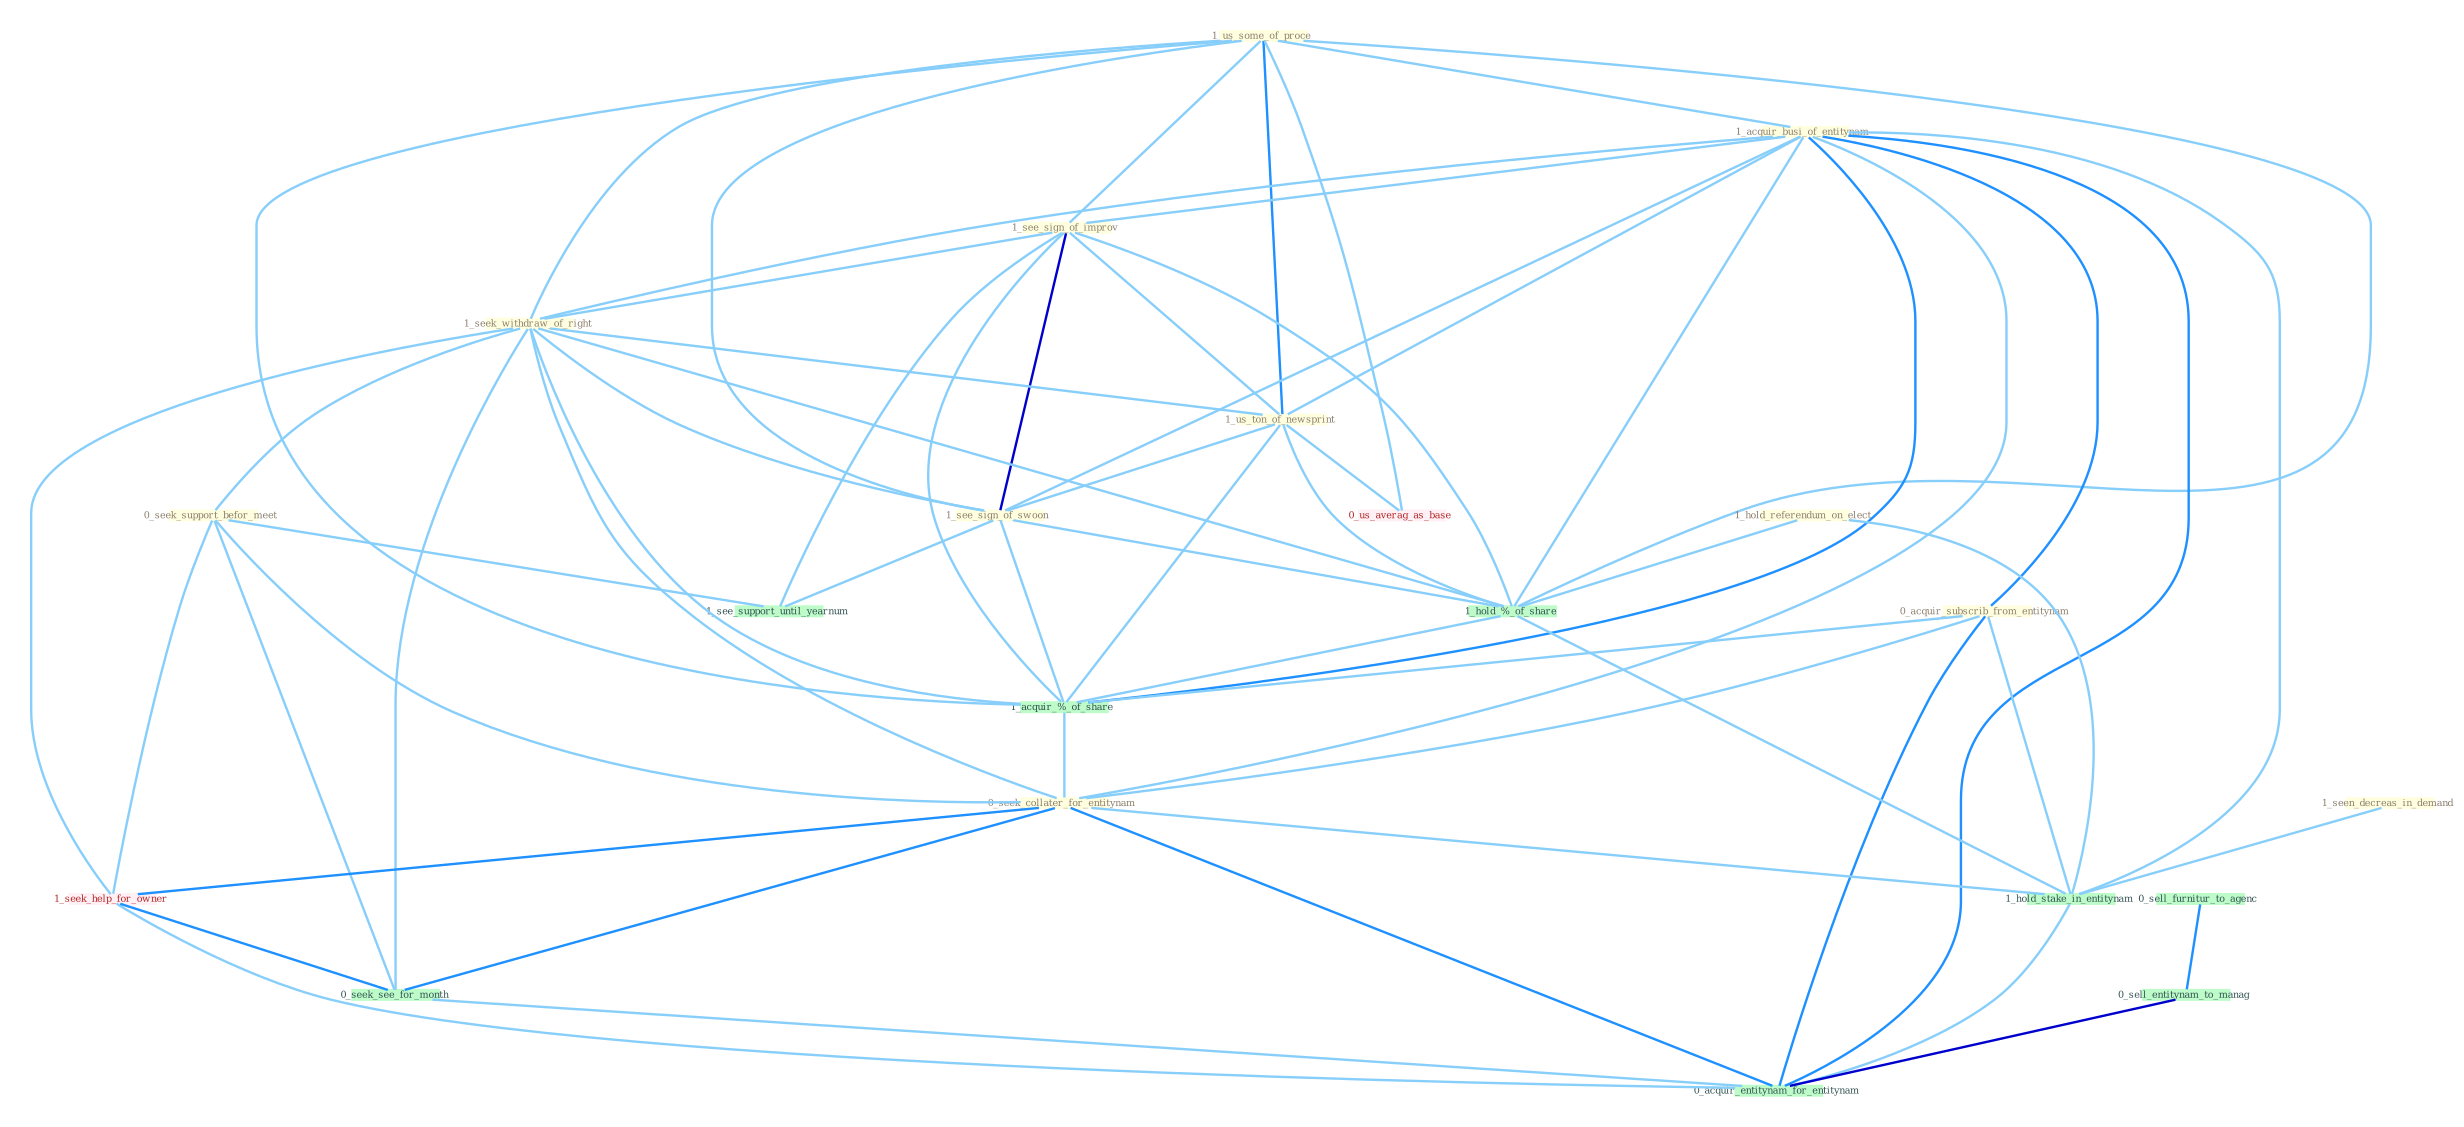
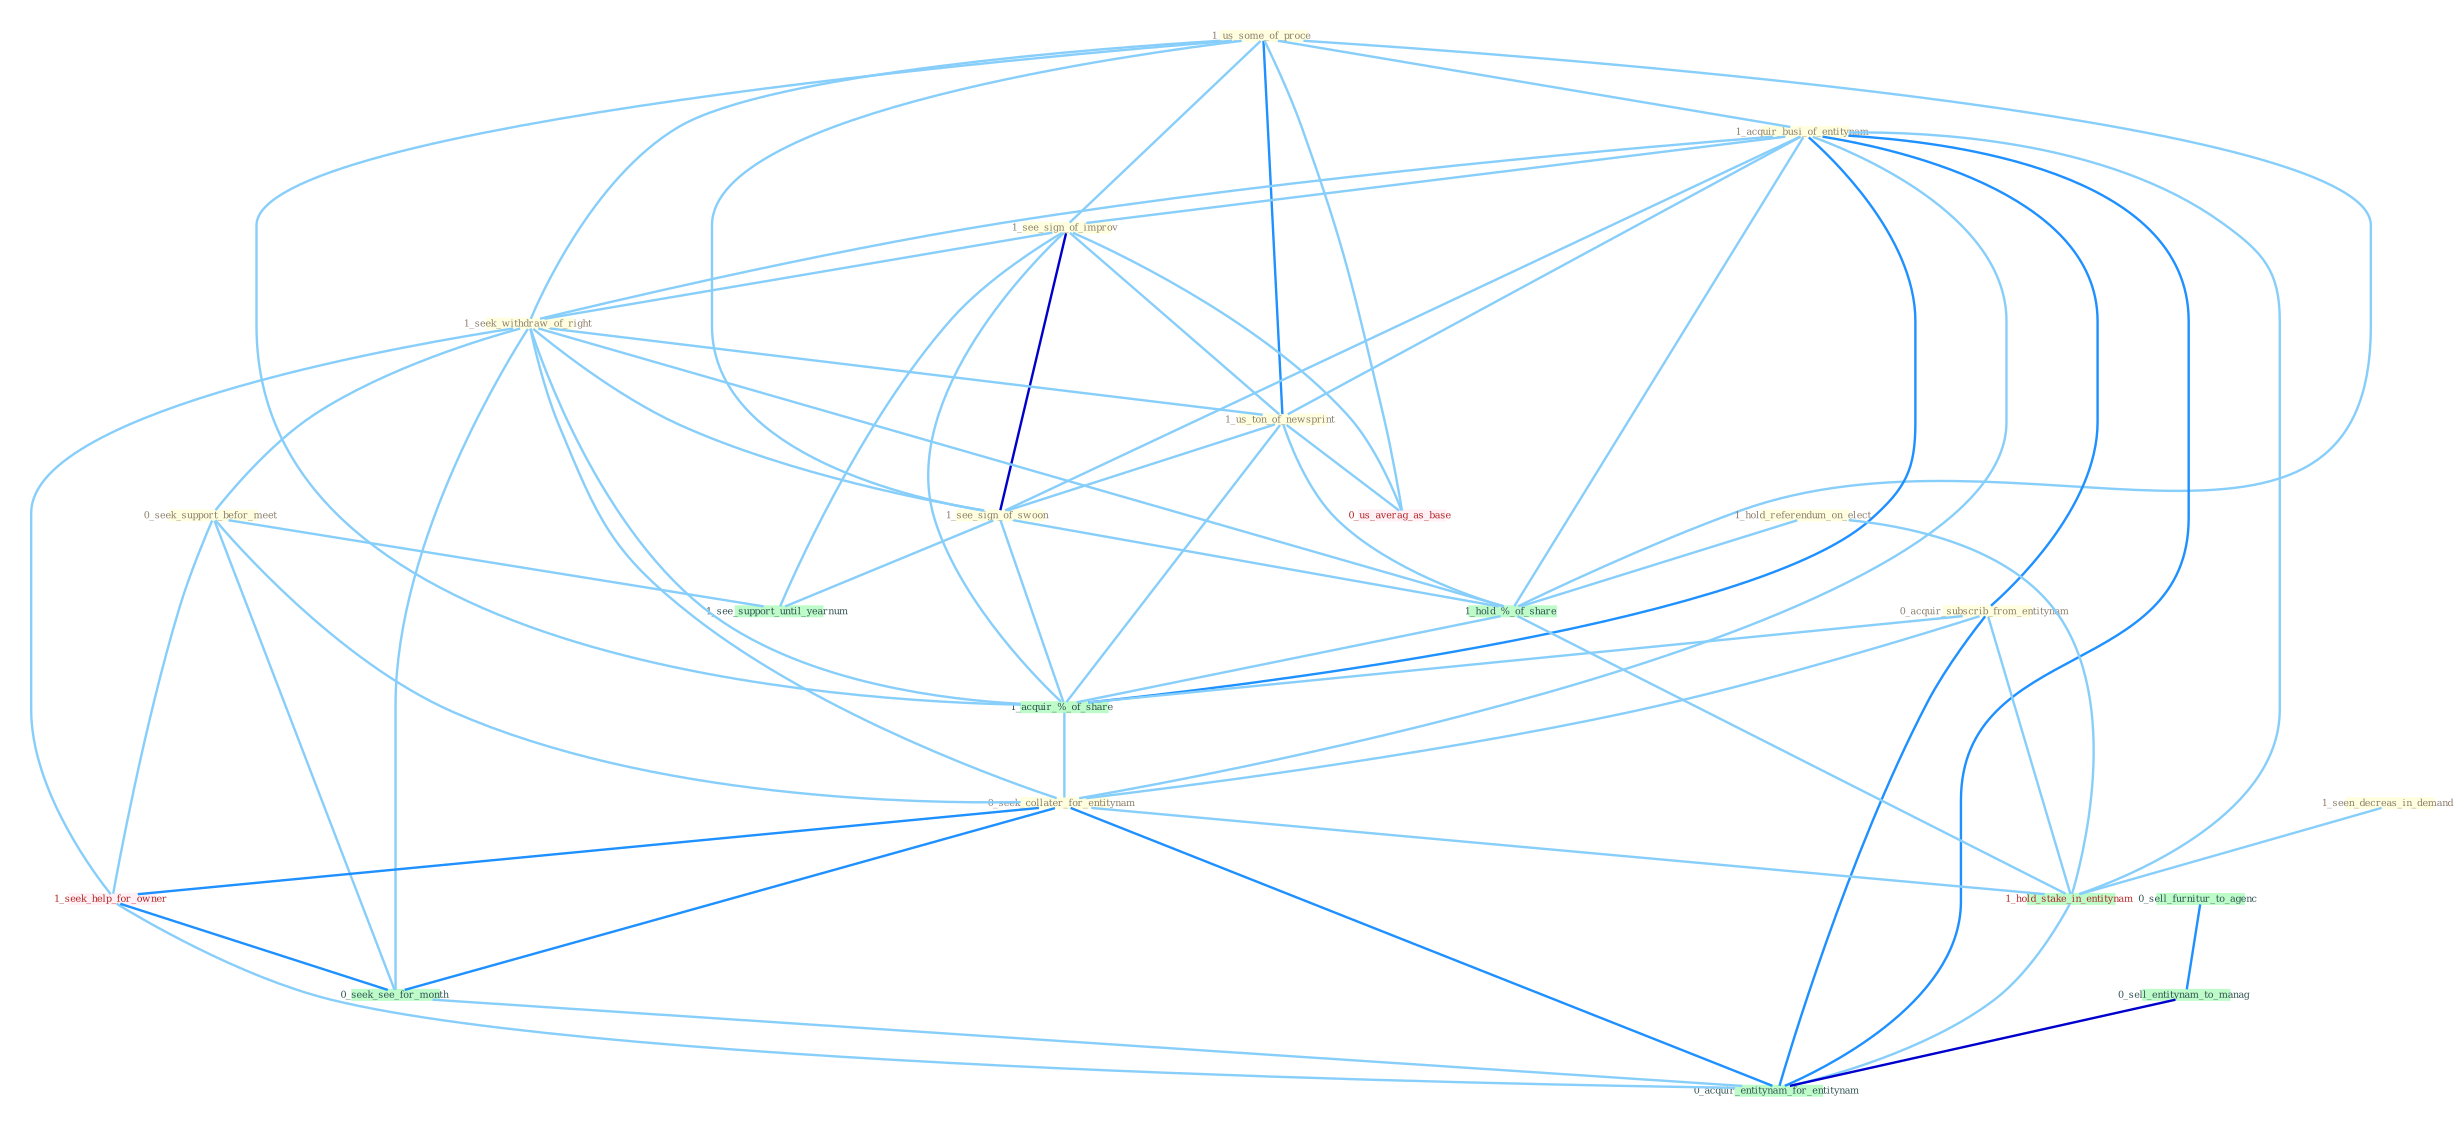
edge "1_see_sign_of_improv" -- "1_hold_%_of_share": now "1_see_sign_of_improv" -- "0_us_averag_as_base"
node "1_hold_stake_in_entitynam": fontcolor #2f4f4f -> #b22222
